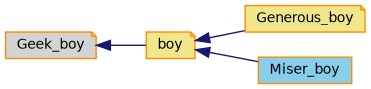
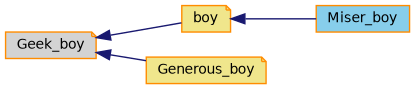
edge "Generous_boy" -> "boy": now "Generous_boy" -> "Geek_boy"
